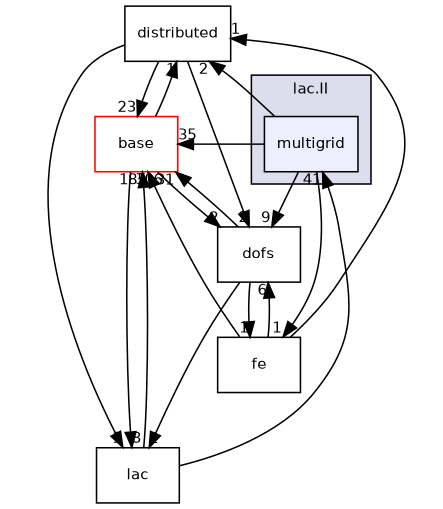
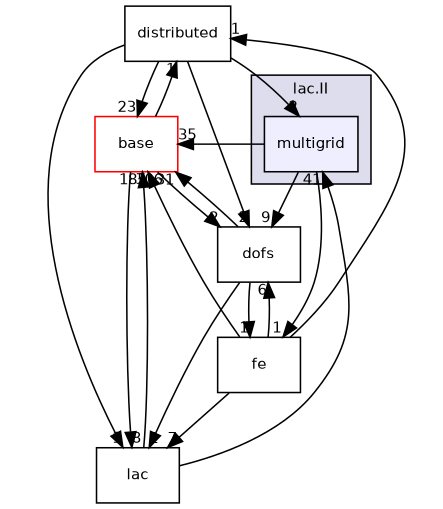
edge "multigrid" -> "distributed": reversed
edge "fe" -> "lac": added
